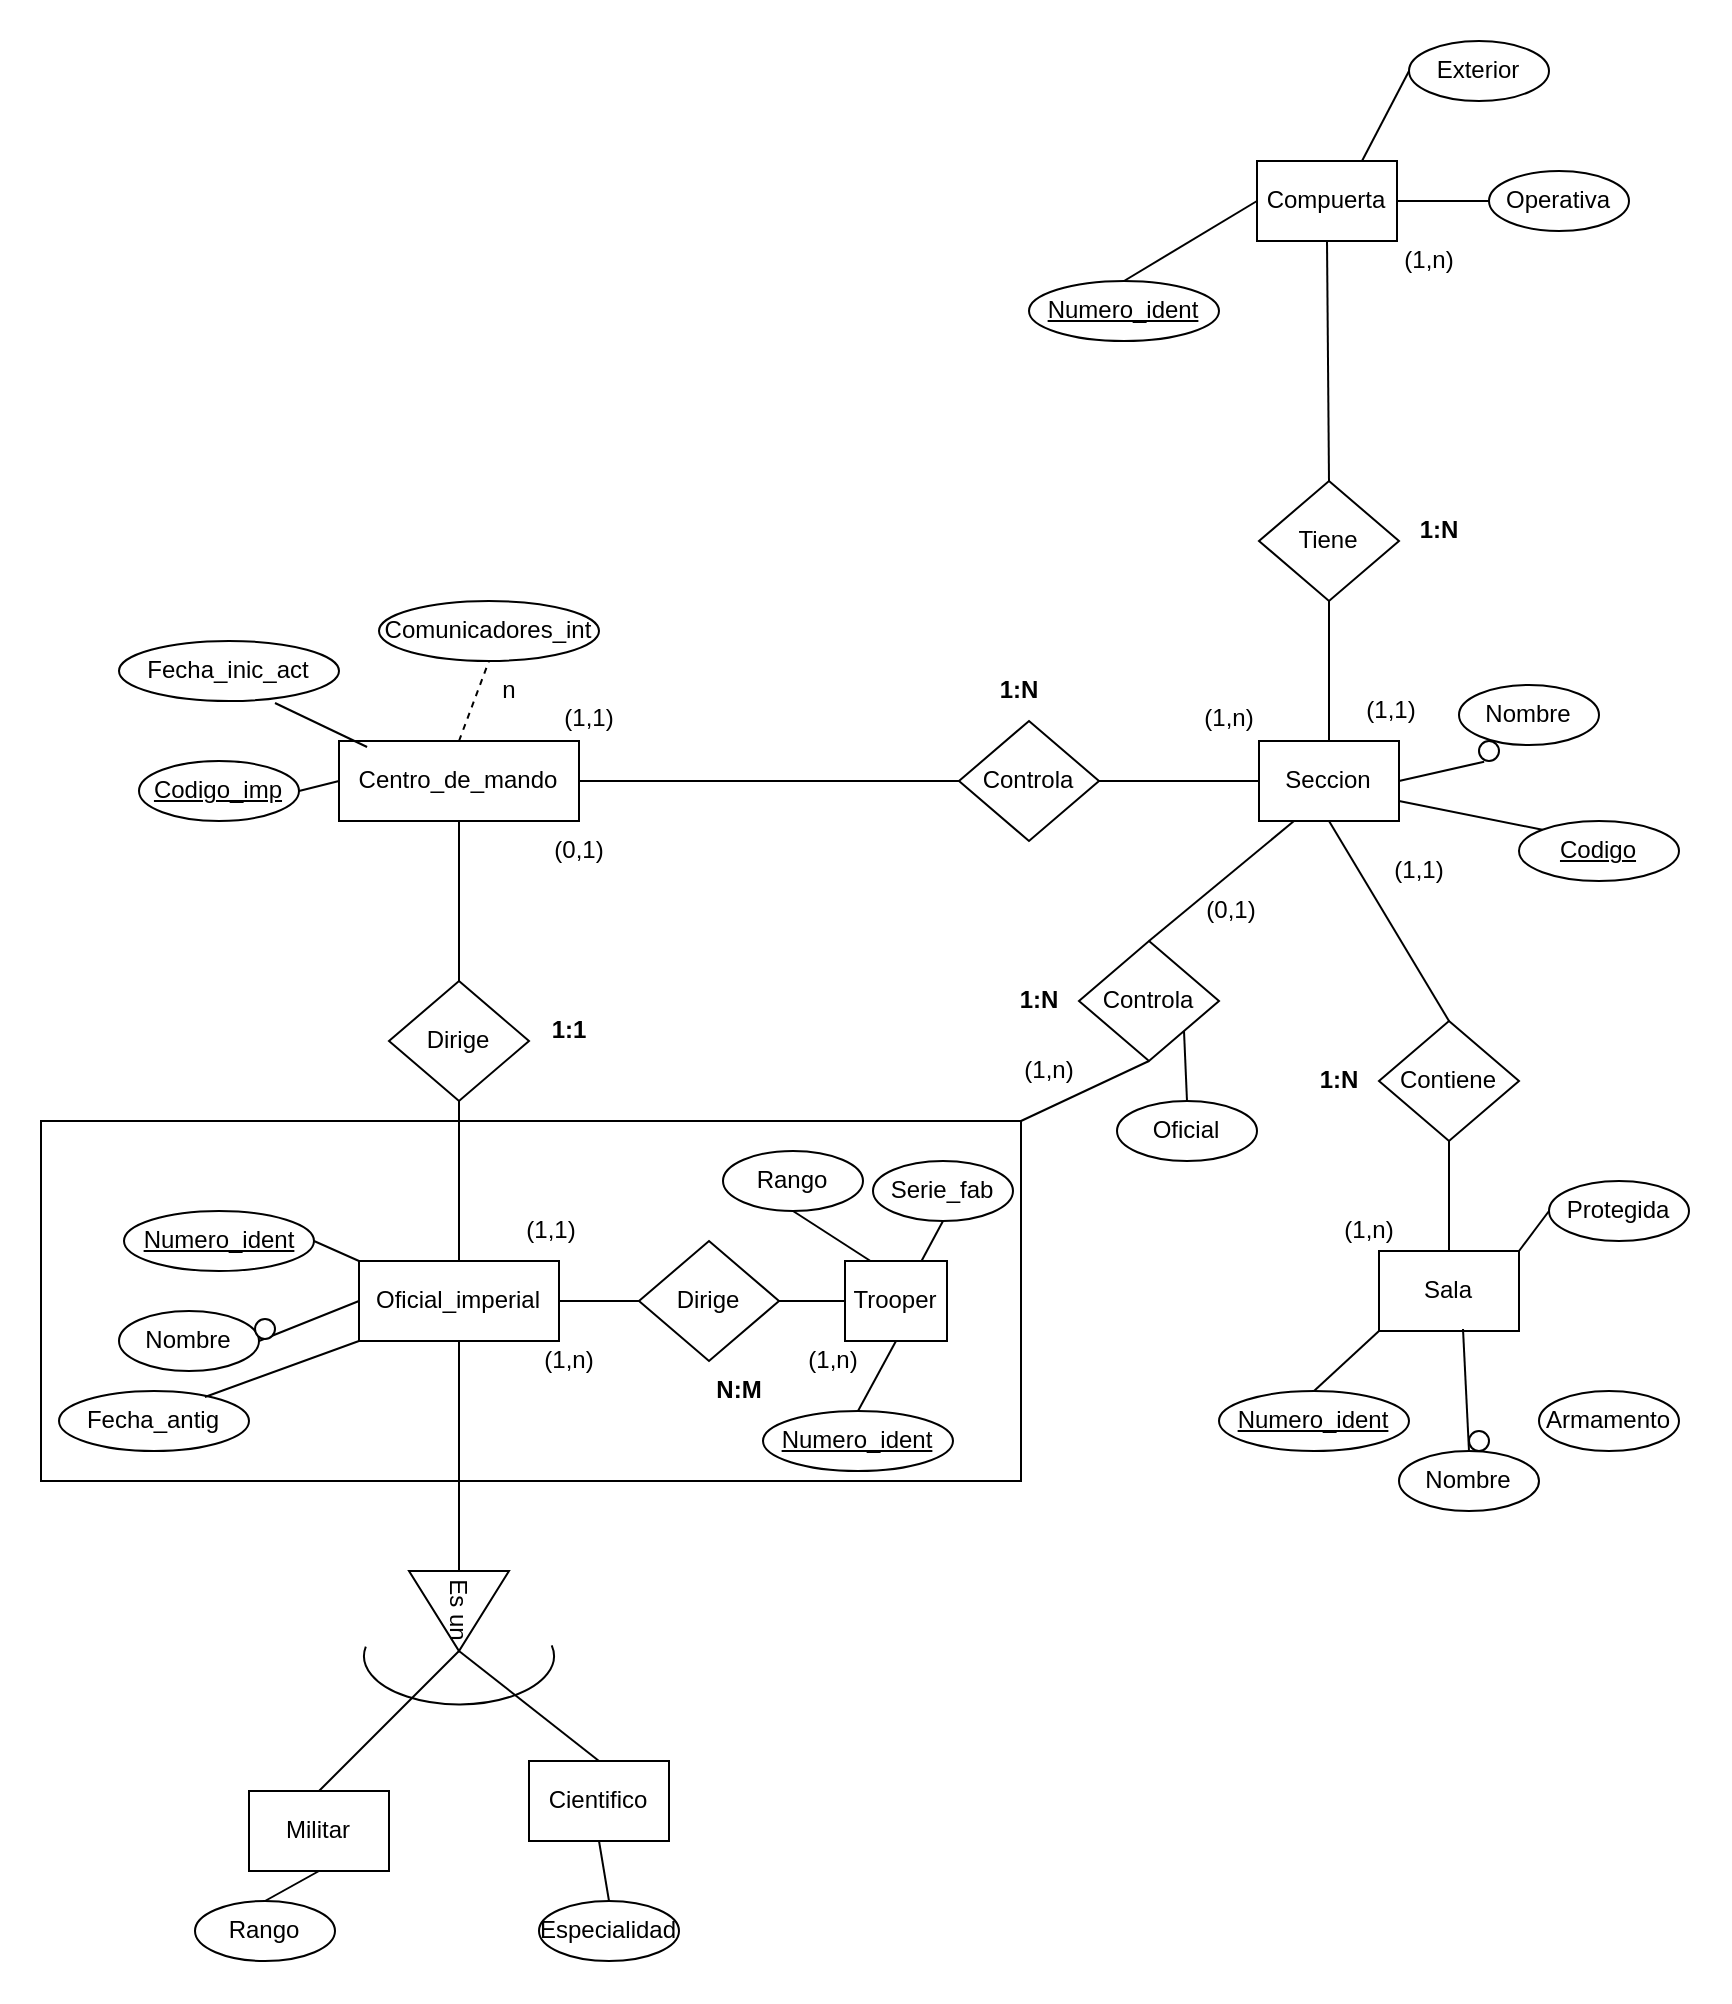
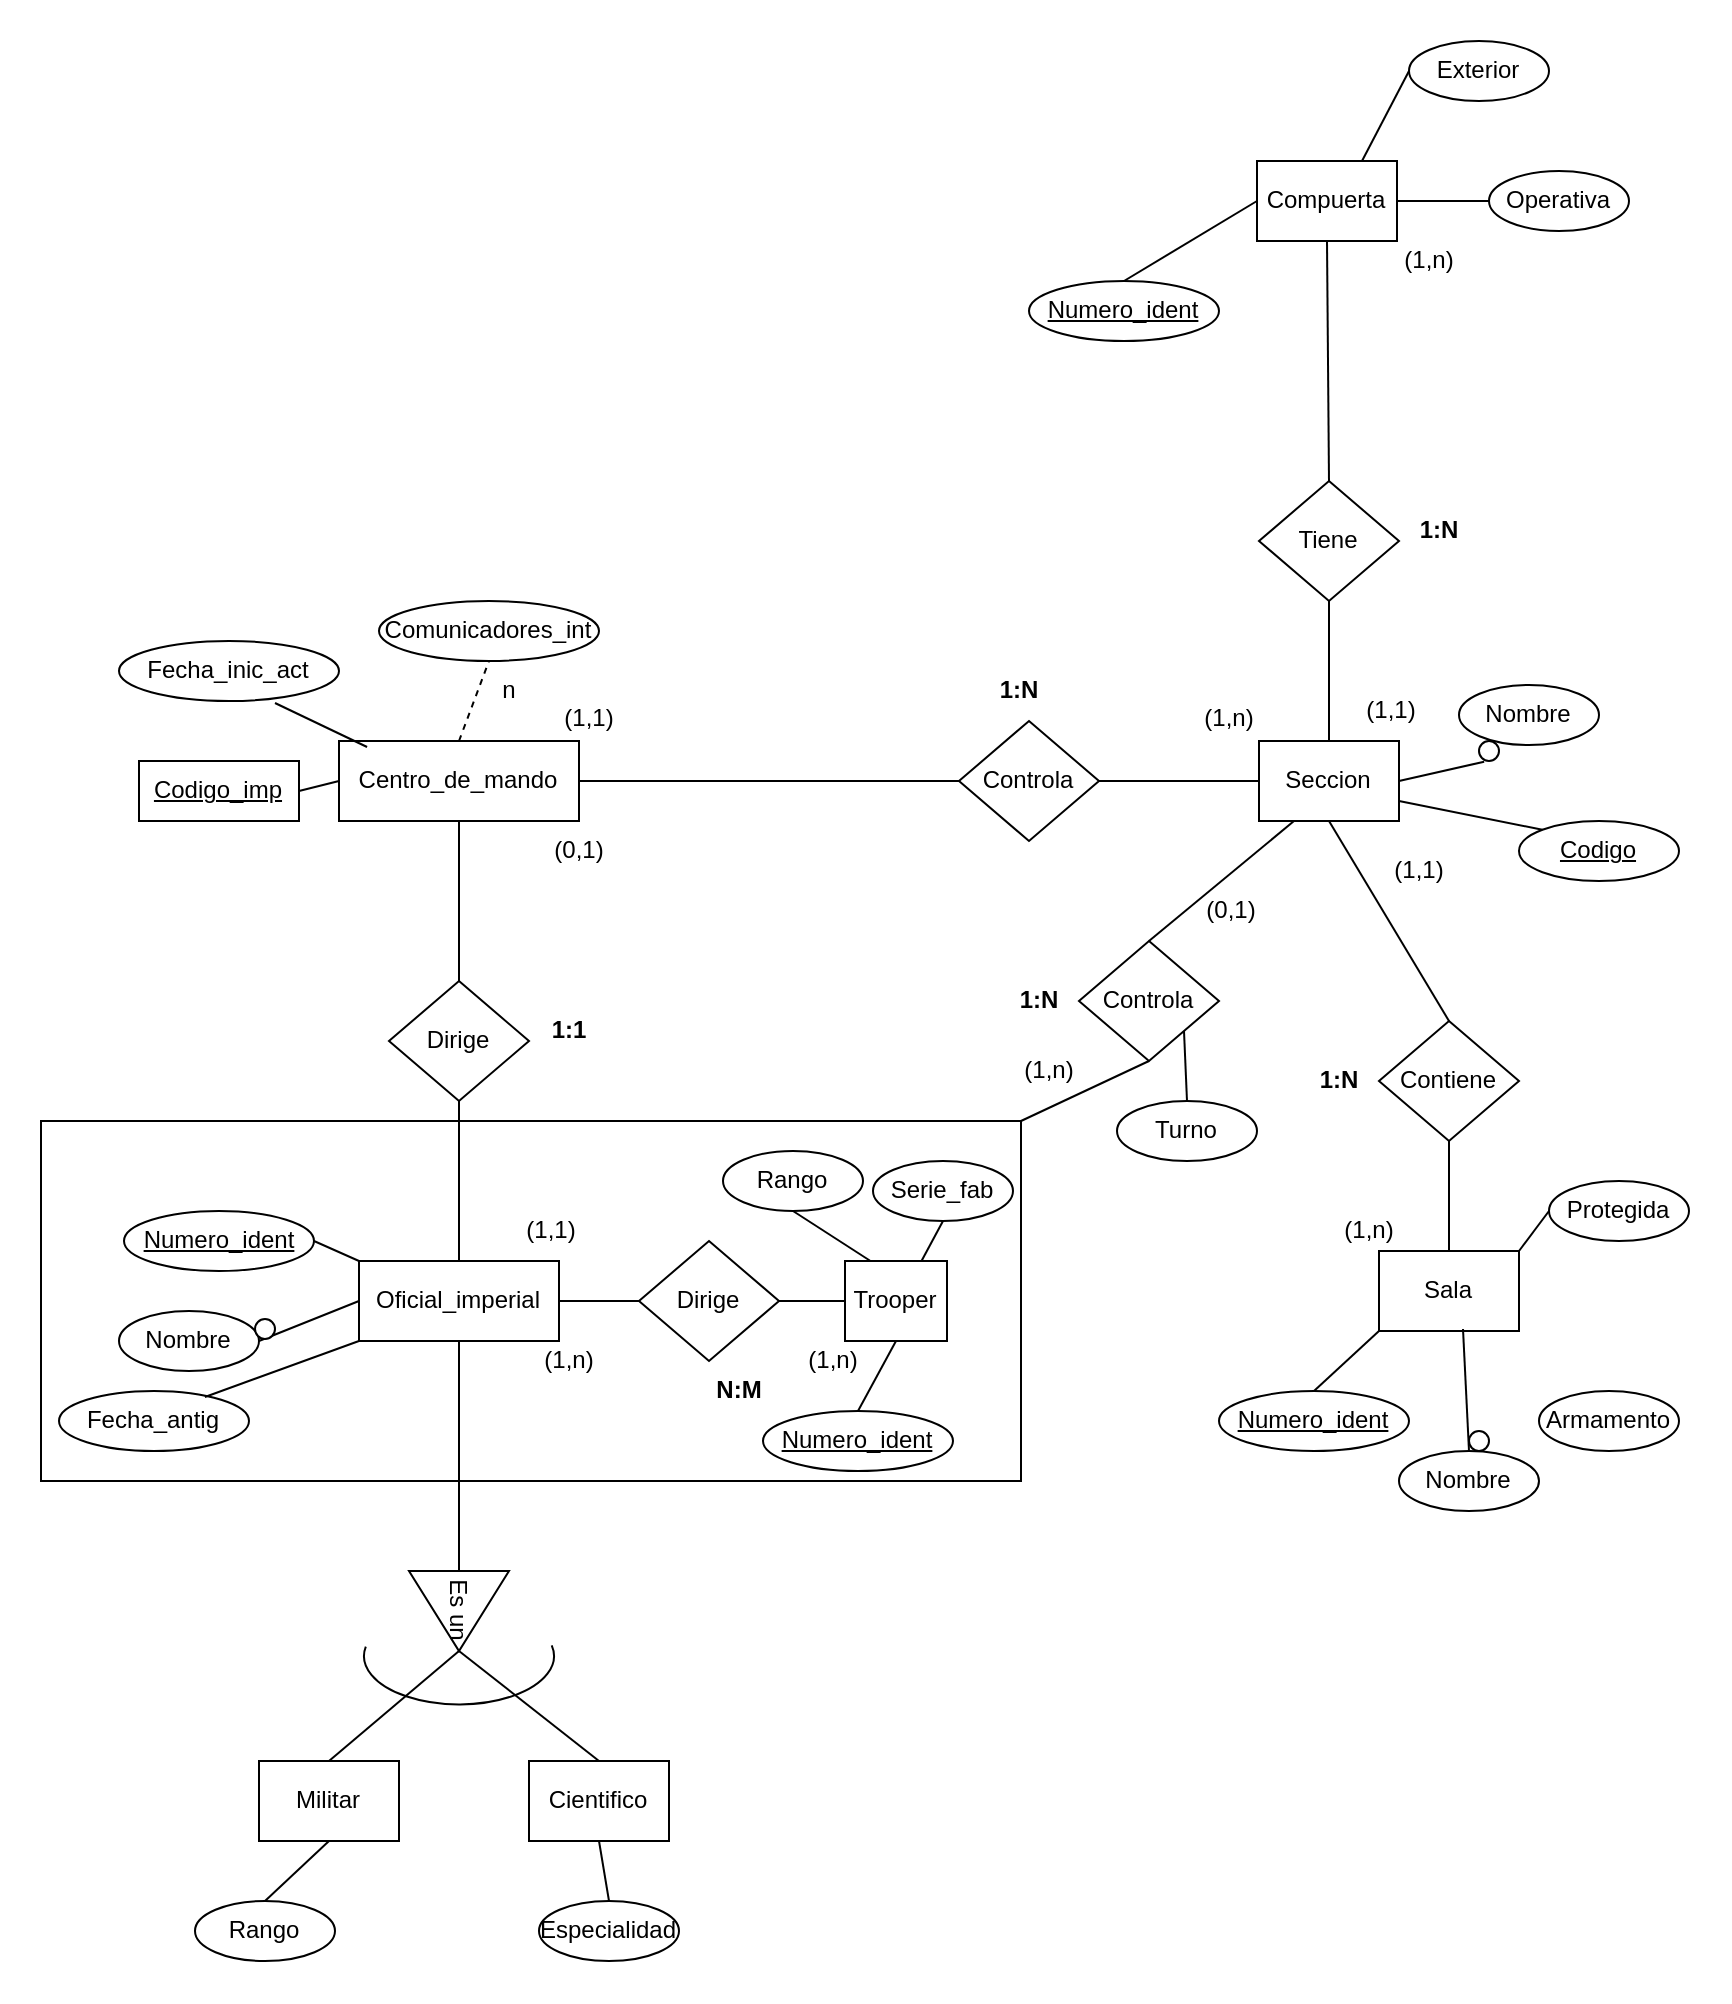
node "Codigo_imp": shape ellipse -> rectangle
node "Oficial": label "Oficial" -> "Turno"
node "Militar": moved (319, 1831) -> (329, 1801)
